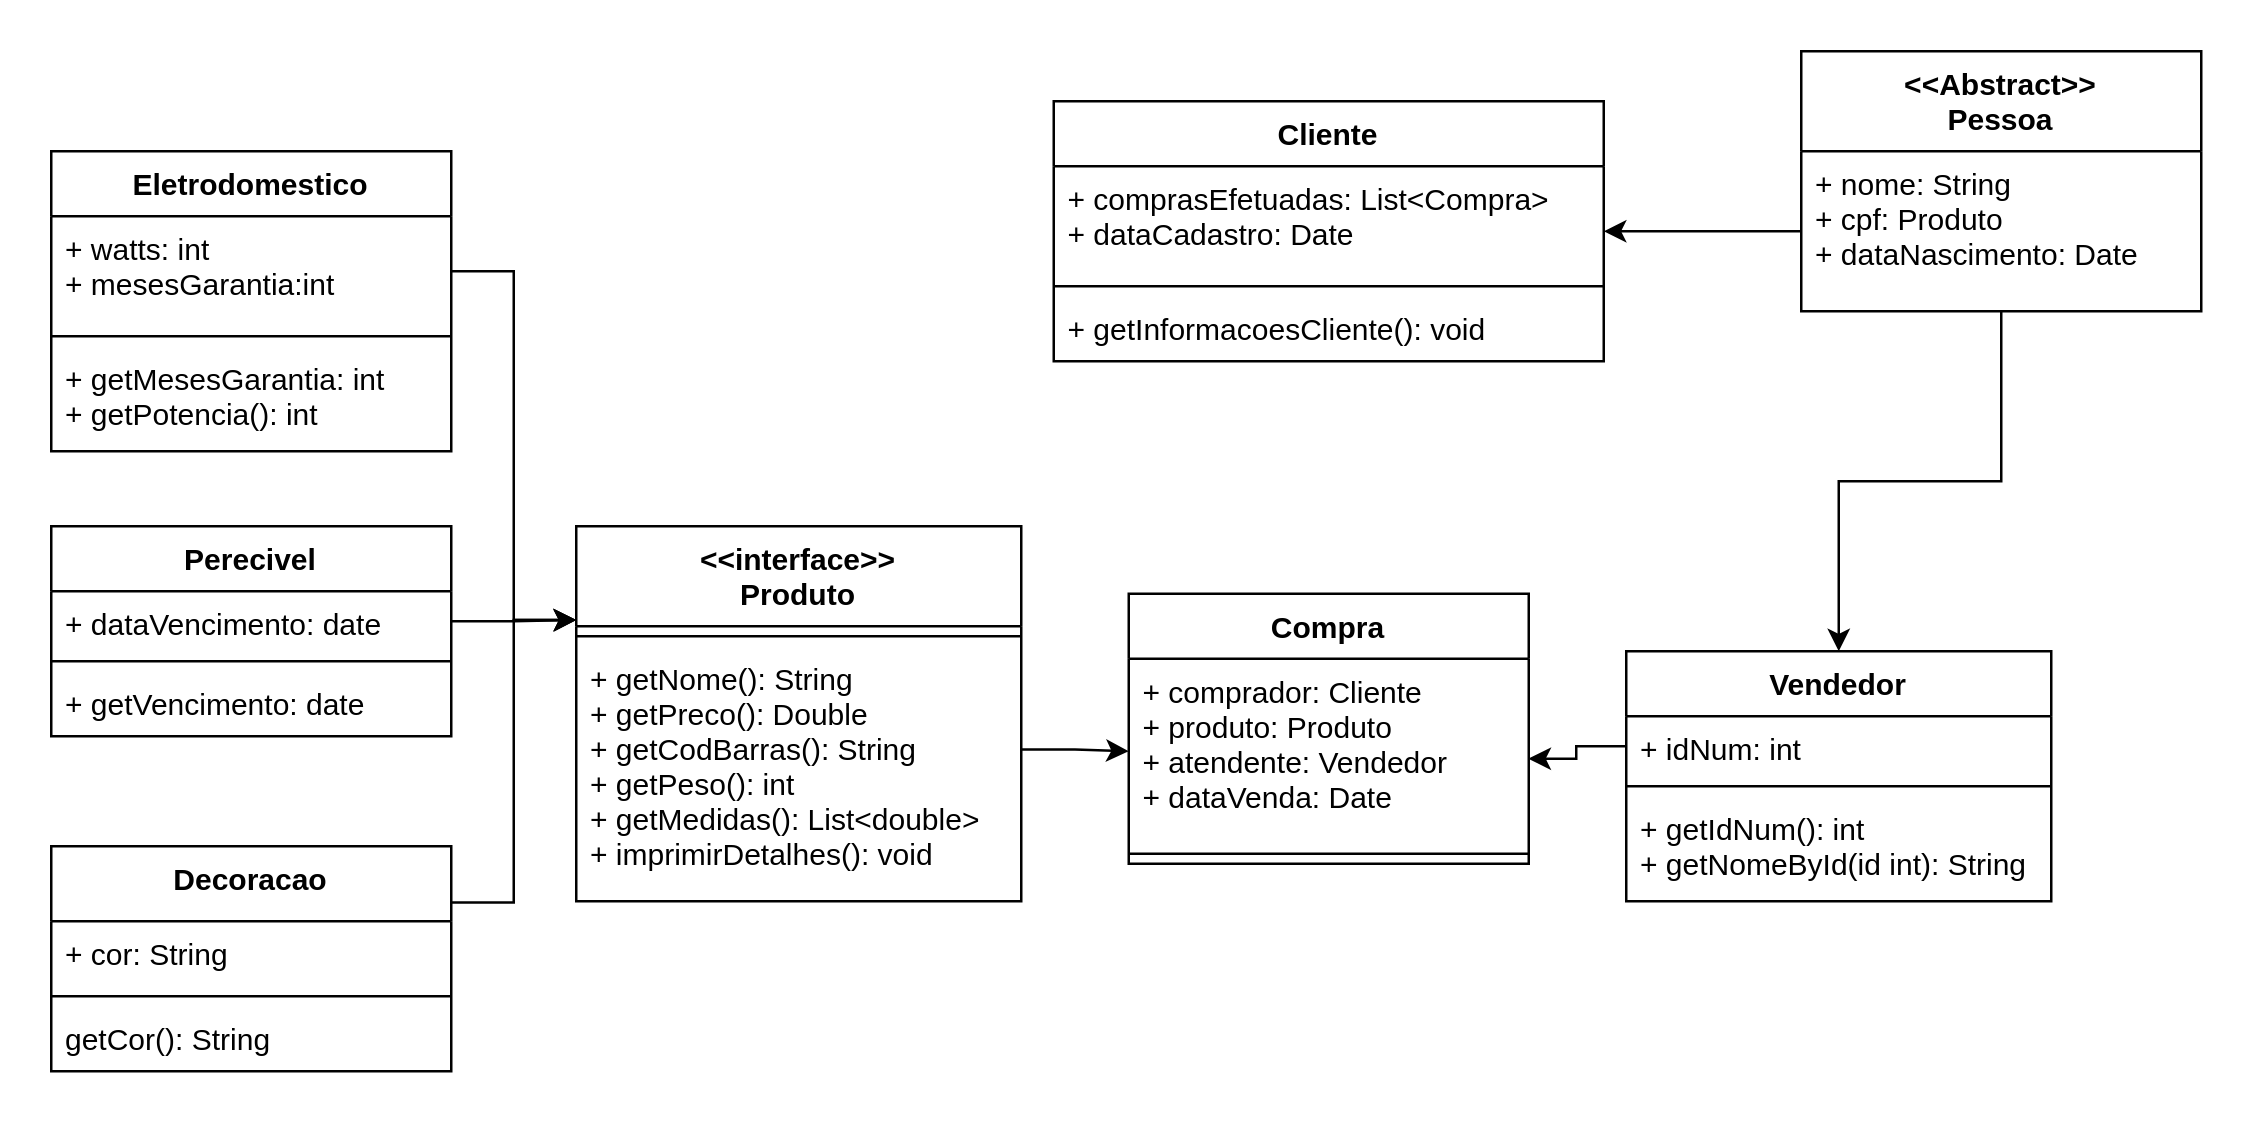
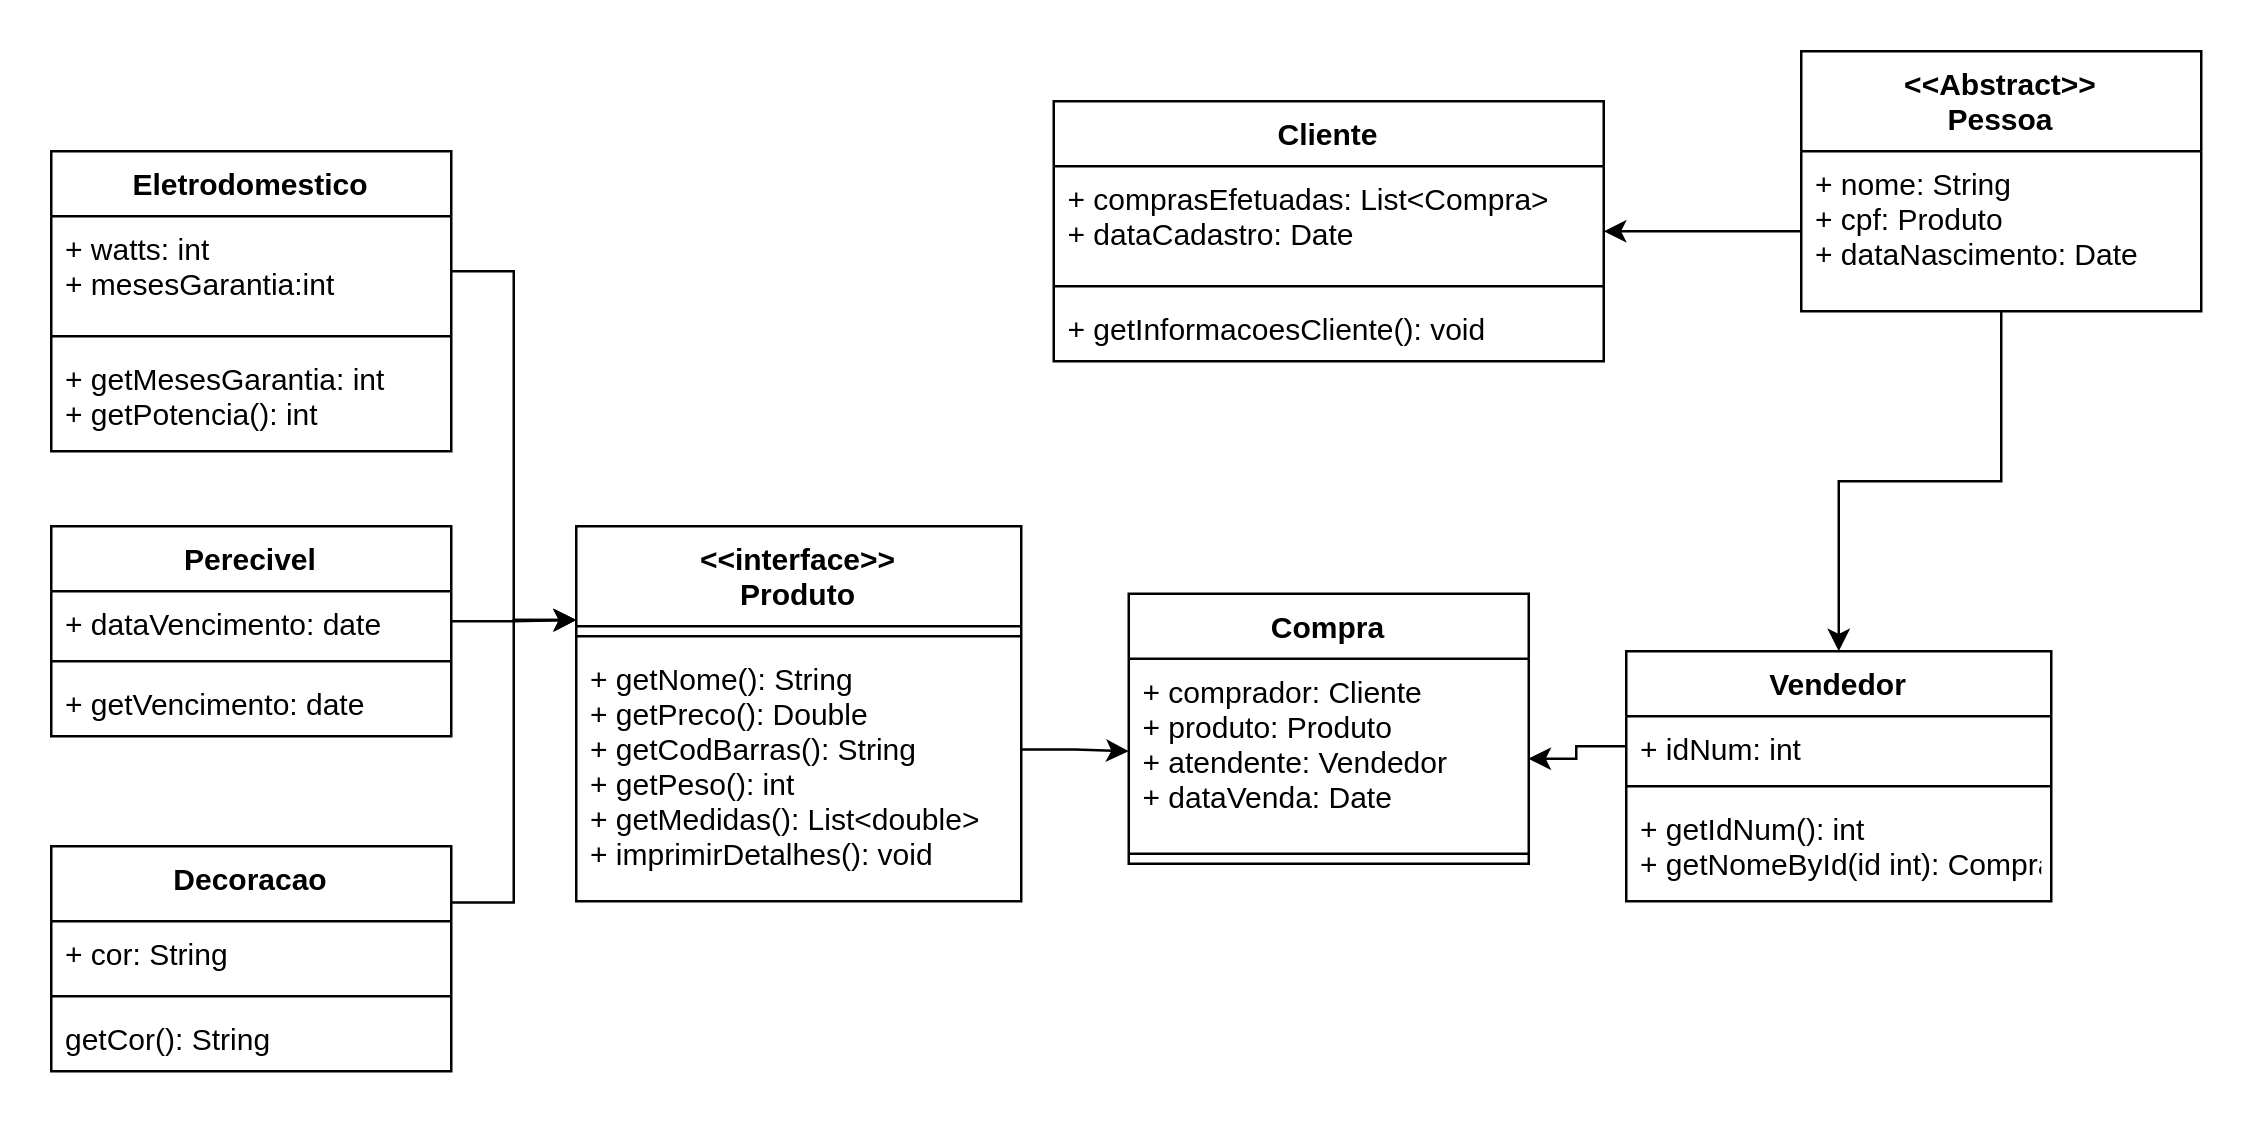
node "+ getIdNum(): int + getNomeById(id int): String": label "+ getIdNum(): int + getNomeById(id int): String" -> "+ getIdNum(): int + getNomeById(id int): Compra"
